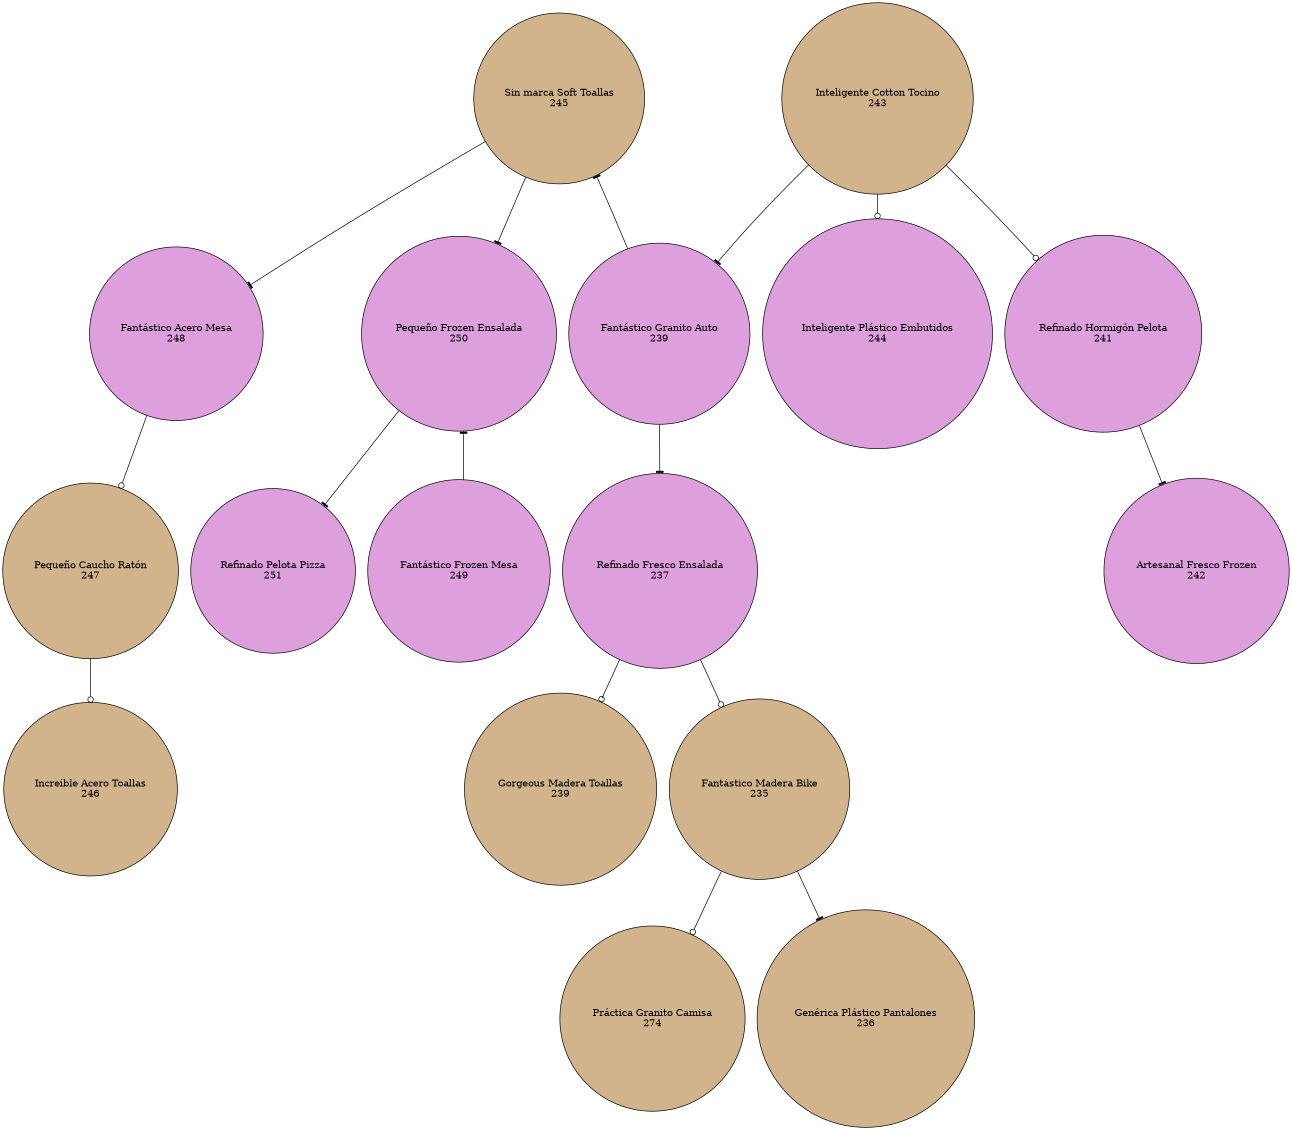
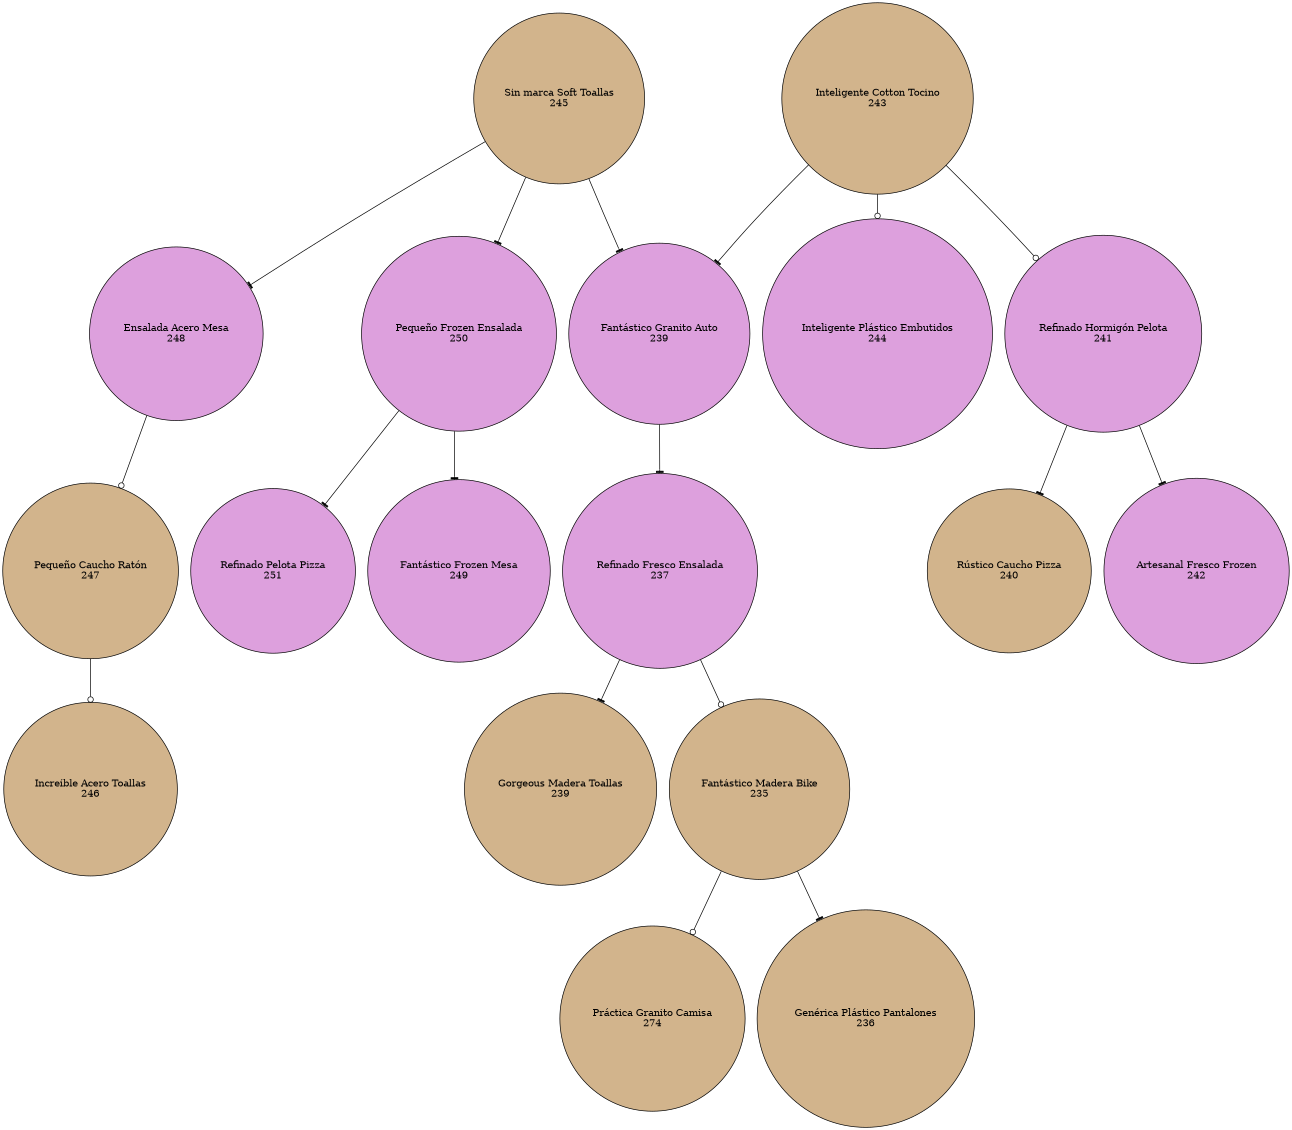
edge "Fantástico Granito Auto 239" -> "Sin marca Soft Toallas 245": reversed
node "Fantástico Acero Mesa 248": label "Fantástico Acero Mesa 248" -> "Ensalada Acero Mesa 248"
edge "Fantástico Frozen Mesa 249" -> "Pequeño Frozen Ensalada 250": reversed
node "Rústico Caucho Pizza 240": added
edge "Refinado Fresco Ensalada 237" -> "Gorgeous Madera Toallas 239": arrowhead odot -> tee
